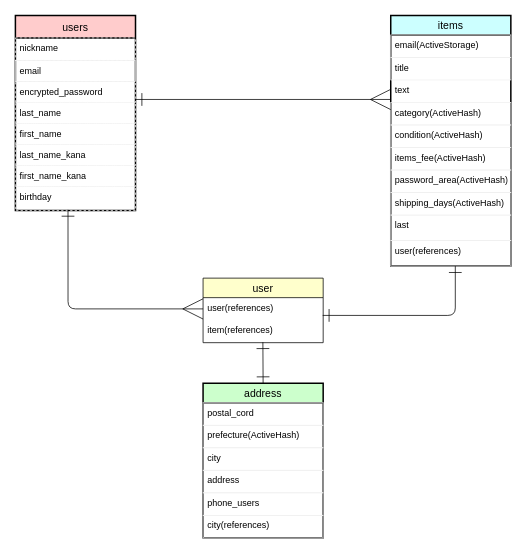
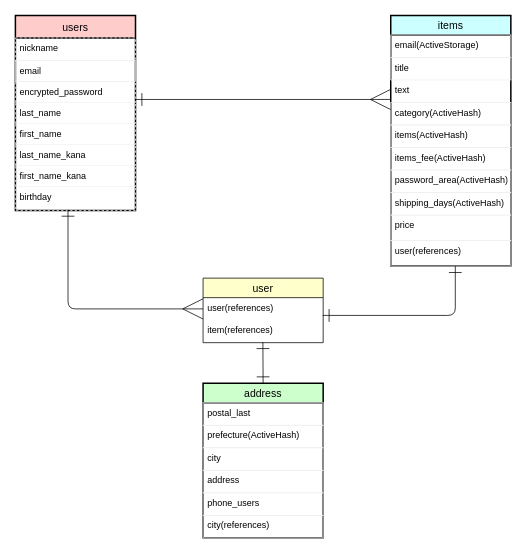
node "condition(ActiveHash)": label "condition(ActiveHash)" -> "items(ActiveHash)"
node "last": label "last" -> "price"
node "postal_cord": label "postal_cord" -> "postal_last"
